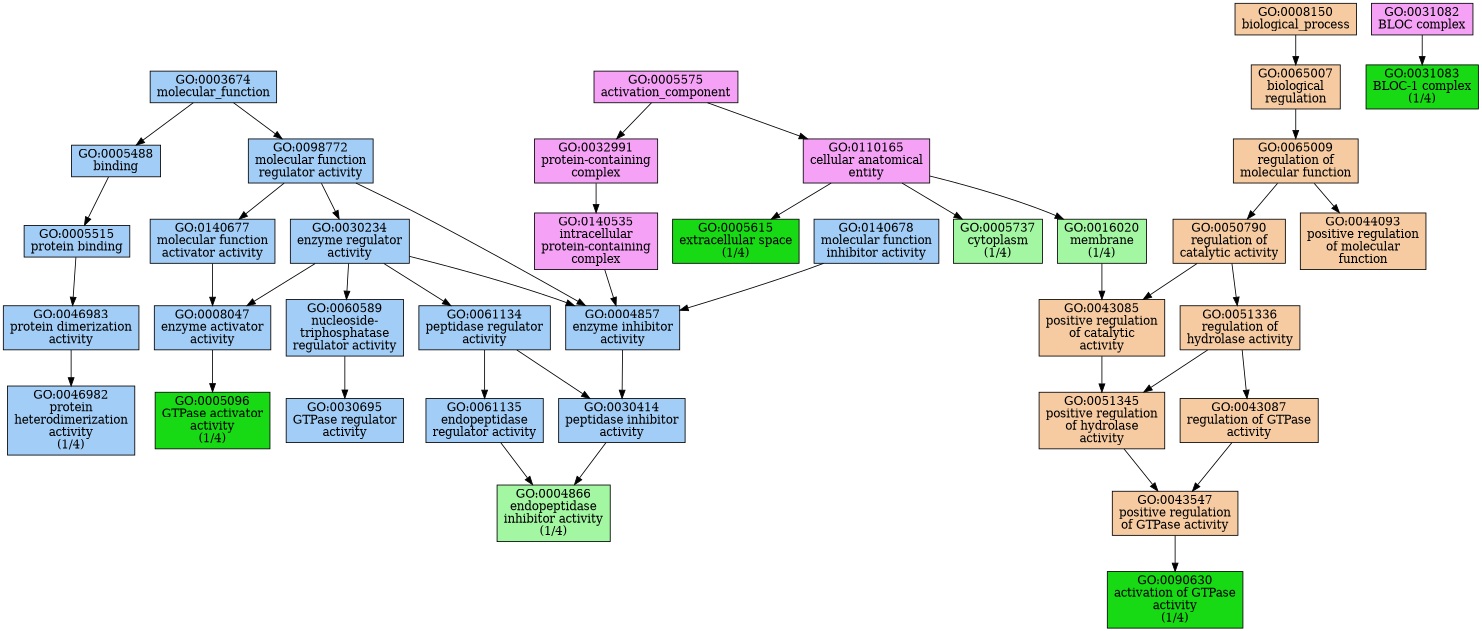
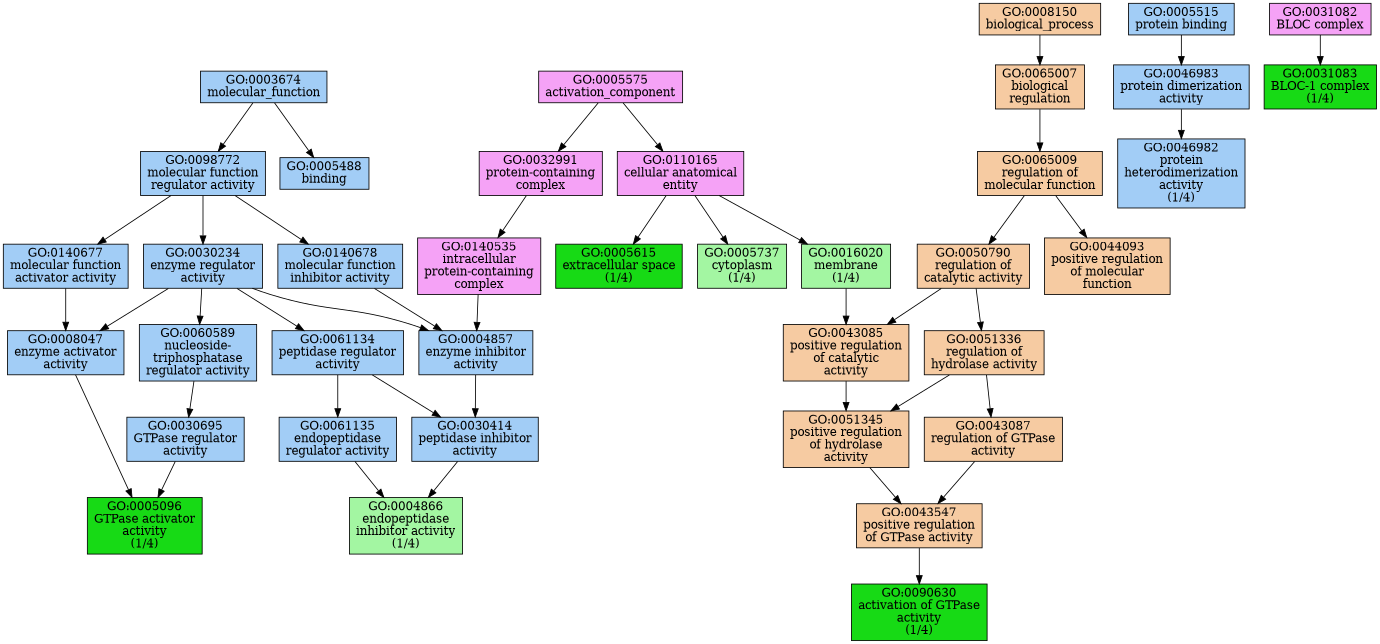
edge "GO:0005488 binding" -> "GO:0005515 protein binding": removed
edge "GO:0098772 molecular function regulator activity" -> "GO:0004857 enzyme inhibitor activity": now "GO:0098772 molecular function regulator activity" -> "GO:0140678 molecular function inhibitor activity"
edge "GO:0030695 GTPase regulator activity" -> "GO:0005096 GTPase activator activity (1/4)": added
